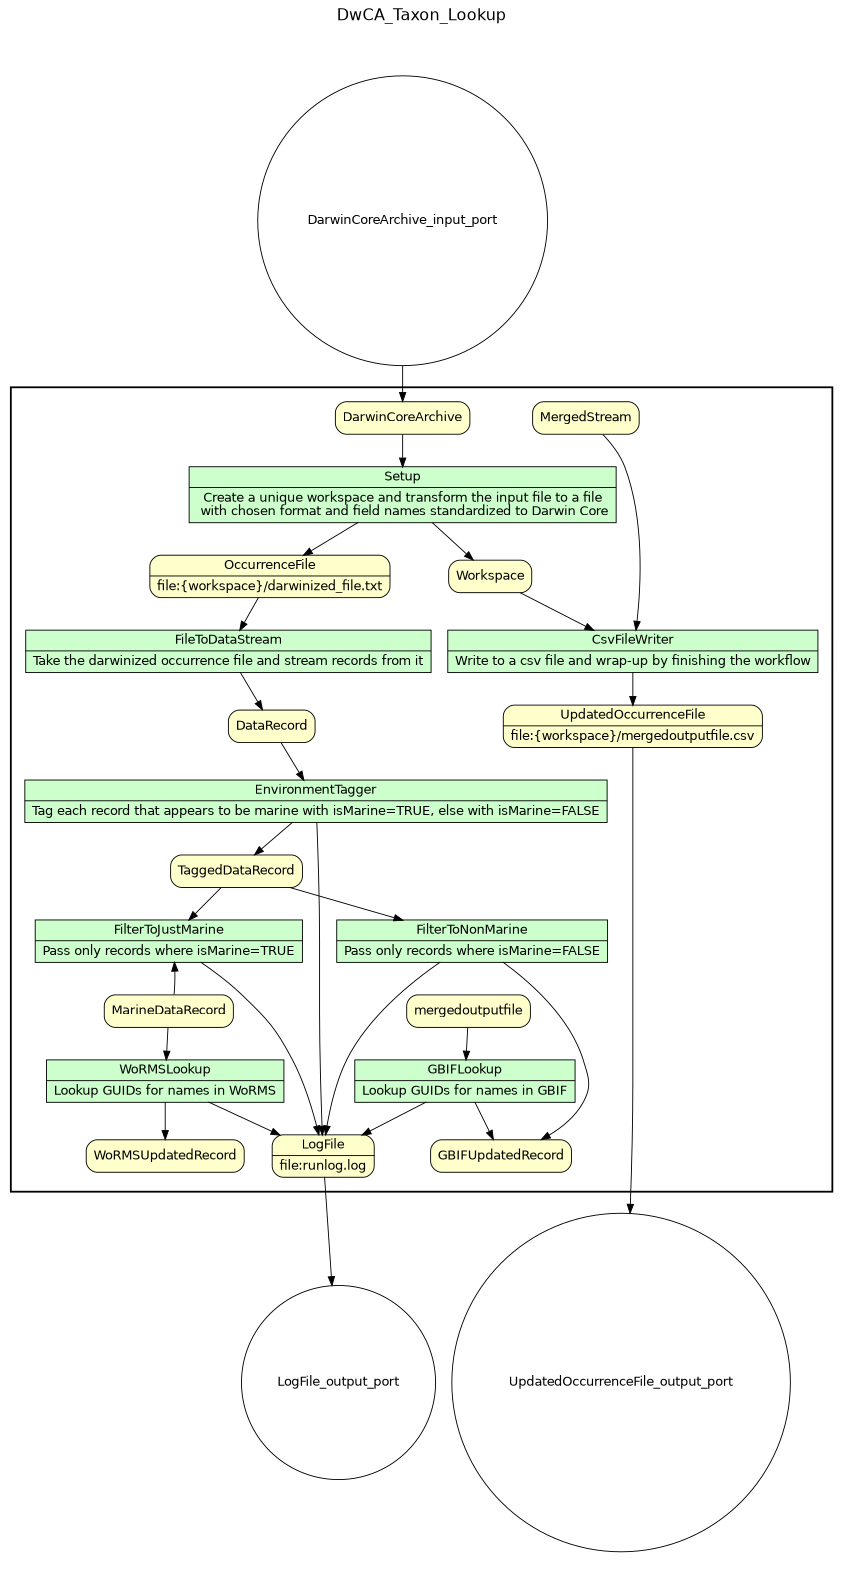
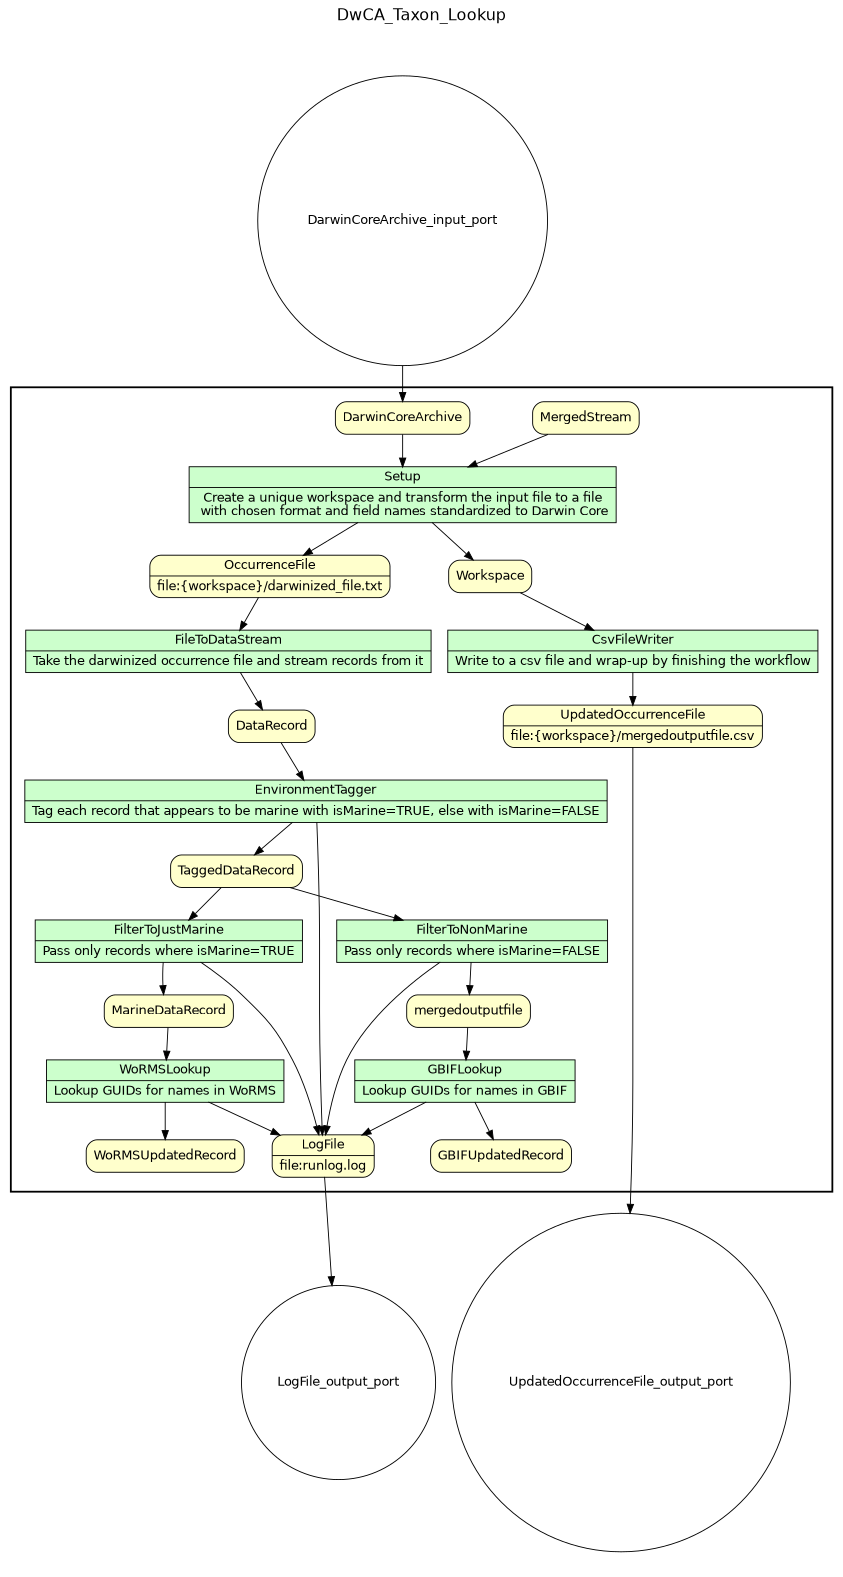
edge "MergedStream" -> "CsvFileWriter": now "MergedStream" -> "Setup"
edge "MarineDataRecord" -> "FilterToJustMarine": reversed
edge "FilterToNonMarine" -> "GBIFUpdatedRecord": now "FilterToNonMarine" -> "mergedoutputfile"
